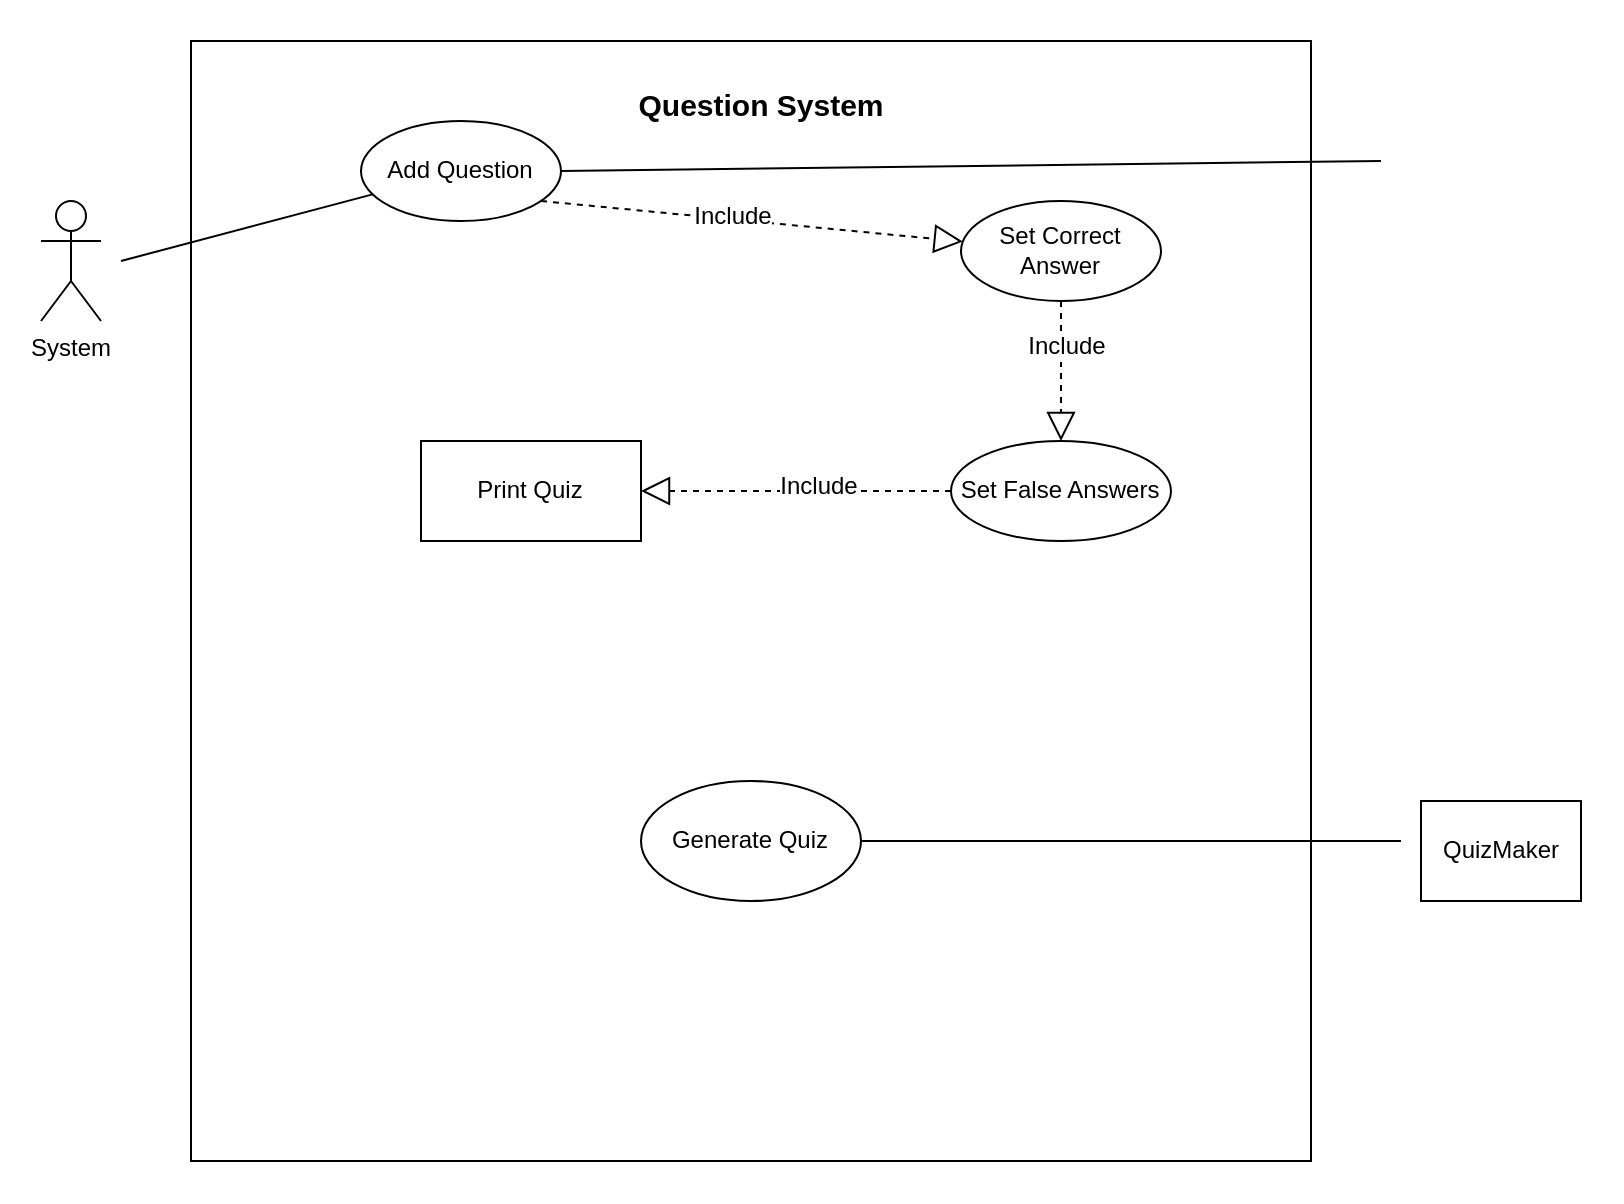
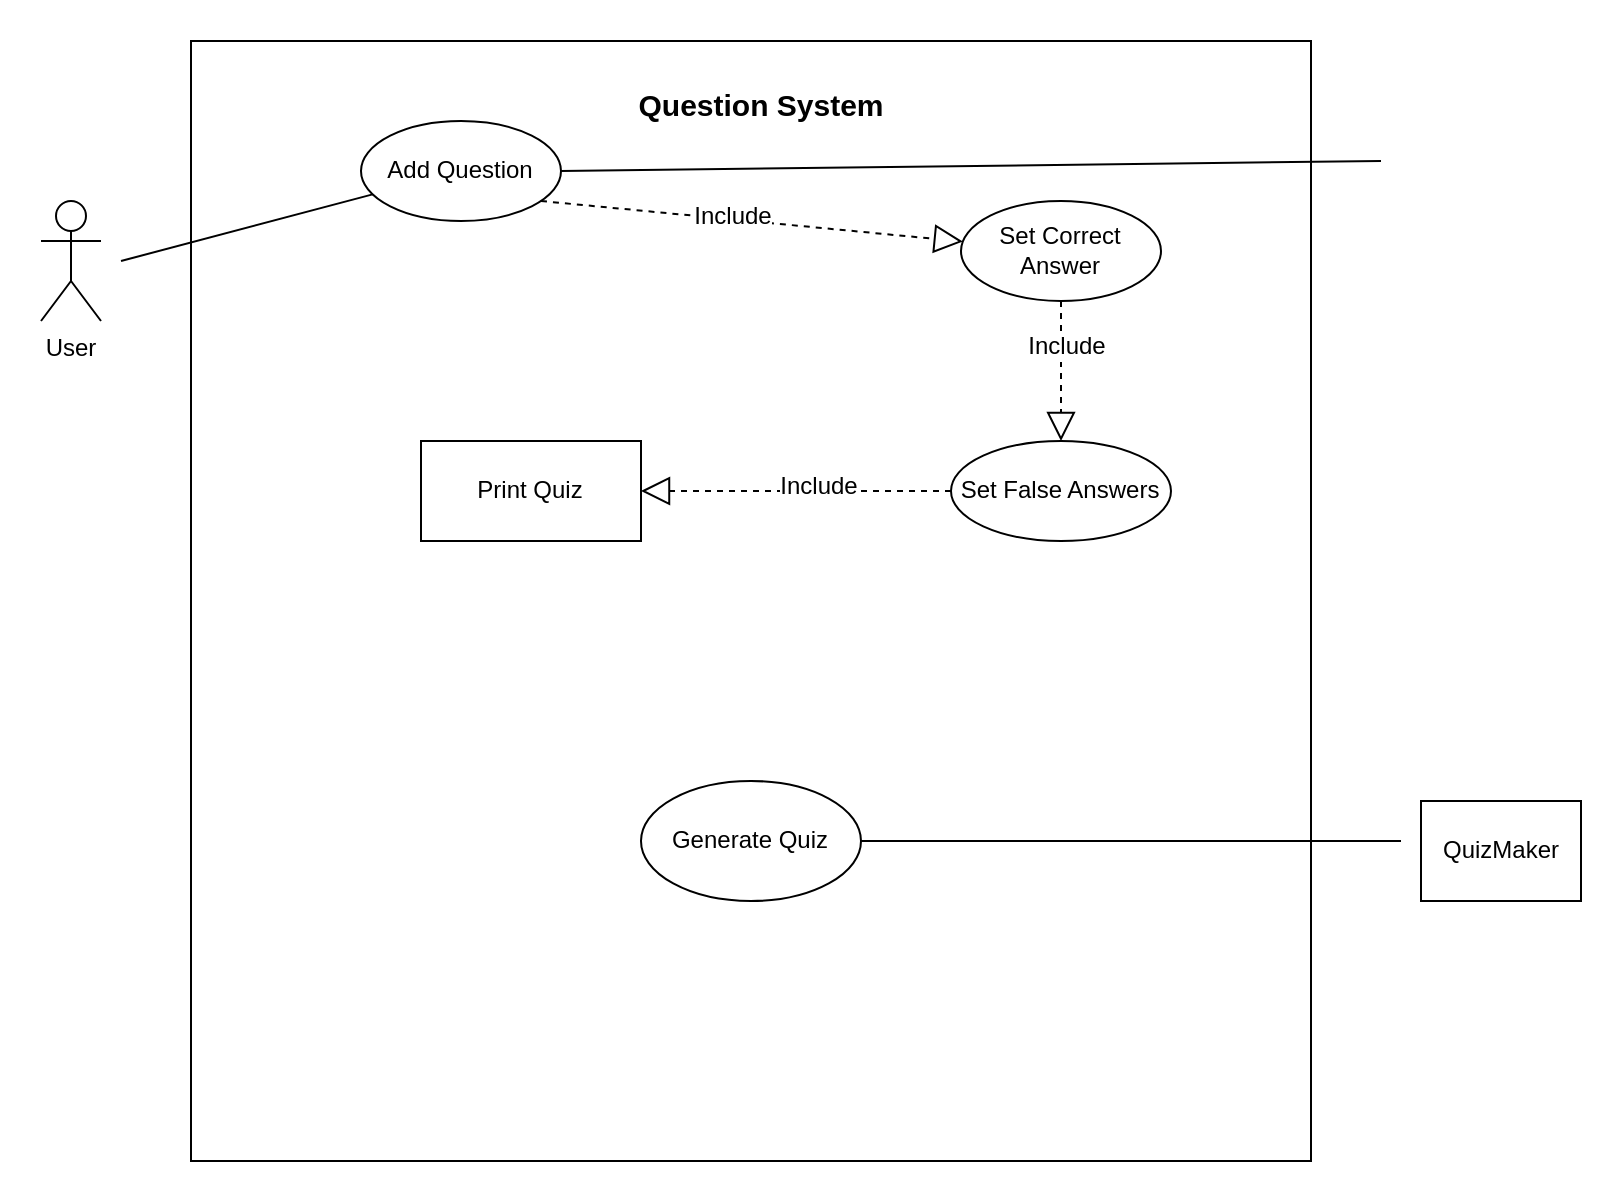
node "System": label "System" -> "User"
